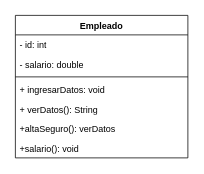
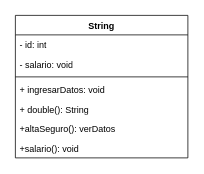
node "Empleado": label "Empleado" -> "String"
node "- salario: double": label "- salario: double" -> "- salario: void"
node "+ verDatos(): String": label "+ verDatos(): String" -> "+ double(): String"
